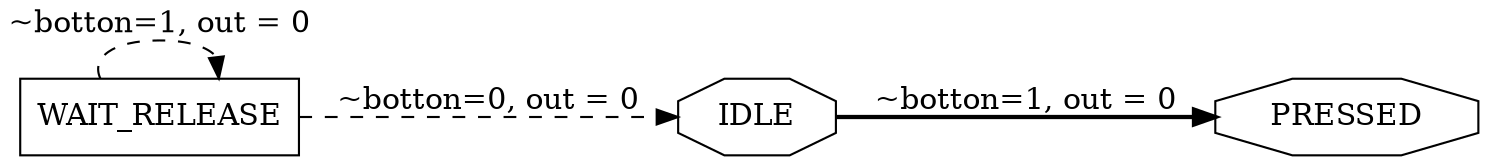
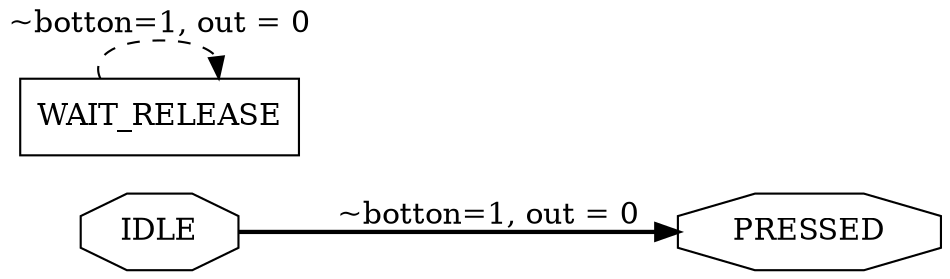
edge "WAIT_RELEASE" -> "IDLE": removed, label "~botton=0, out = 0"
